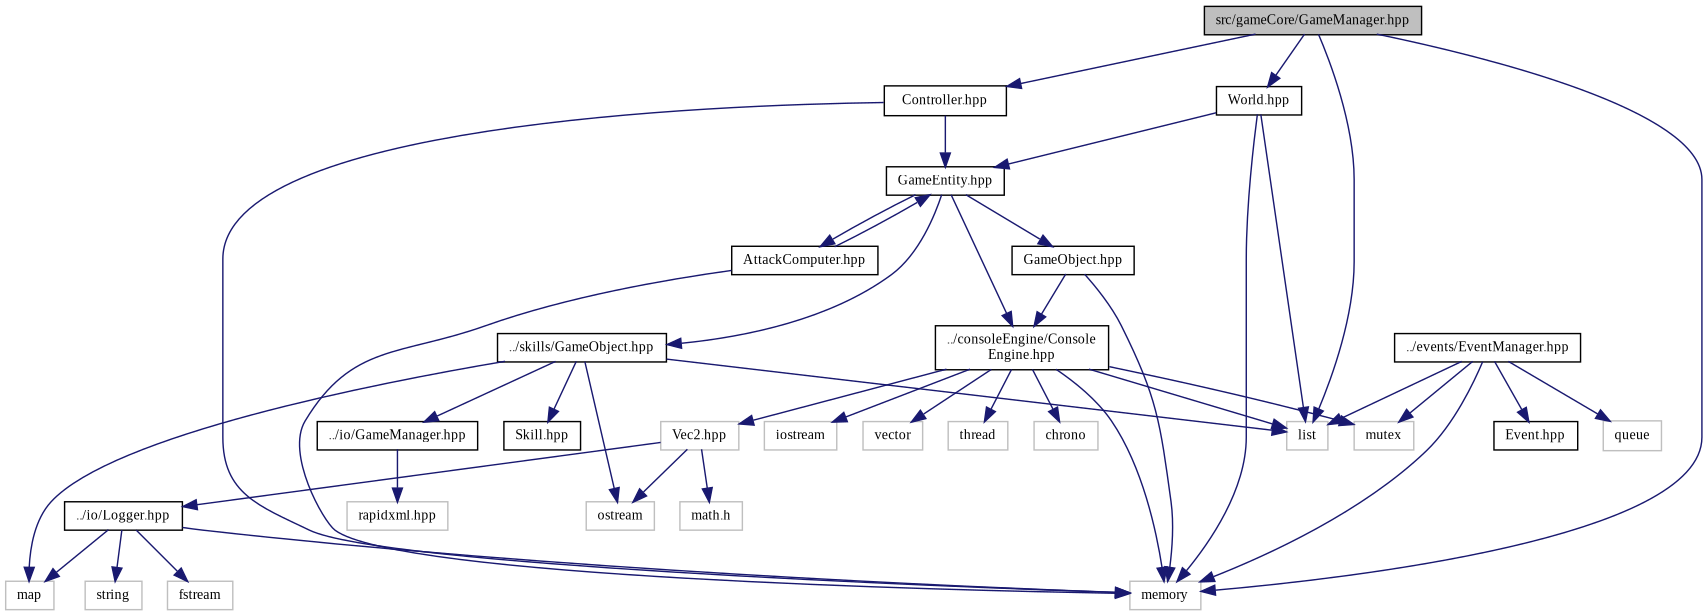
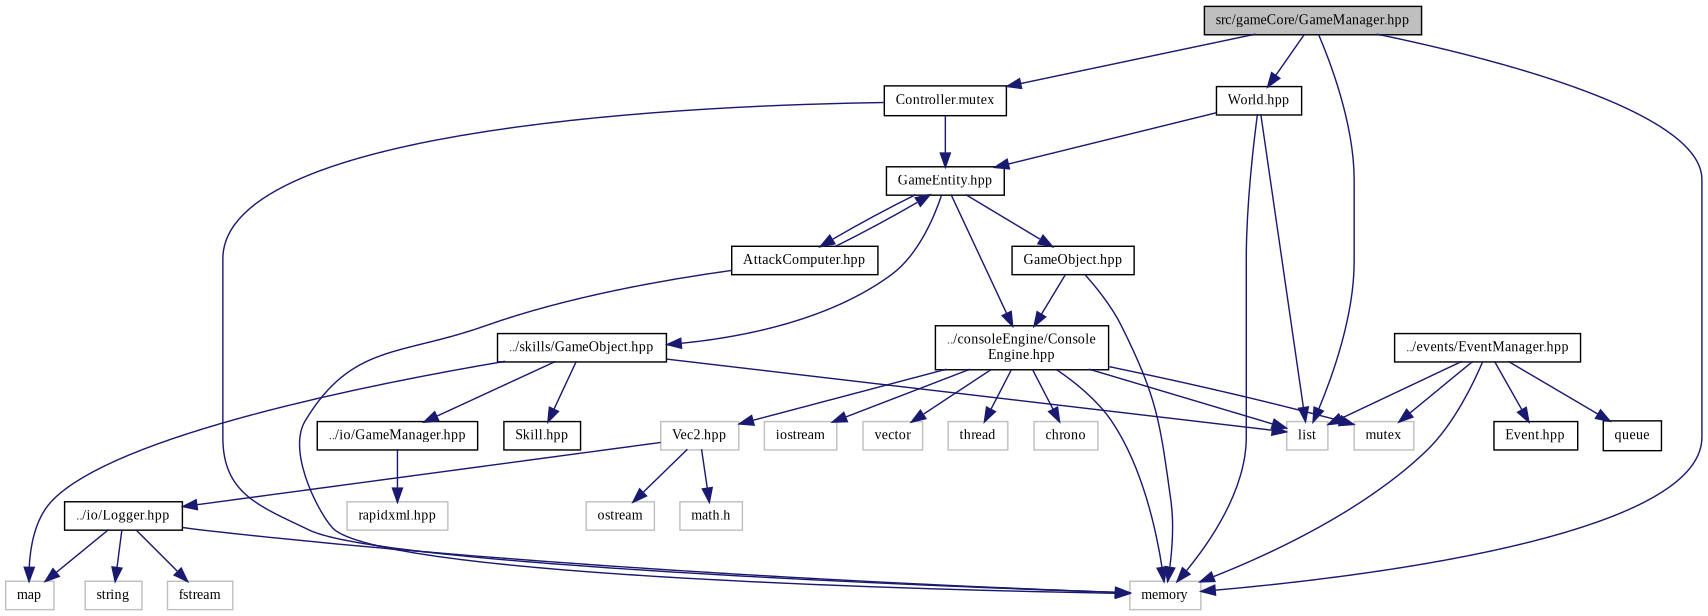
node "Controller.hpp": label "Controller.hpp" -> "Controller.mutex"
edge "../skills/GameObject.hpp" -> "ostream": removed
node "queue": color grey75 -> black
